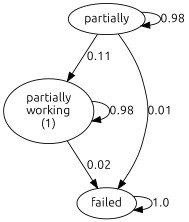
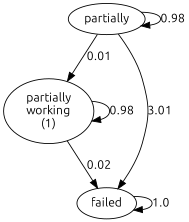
edge "partially" -> "partially working (1)": label "0.11" -> "0.01"
edge "partially" -> "failed": label "0.01" -> "3.01"
